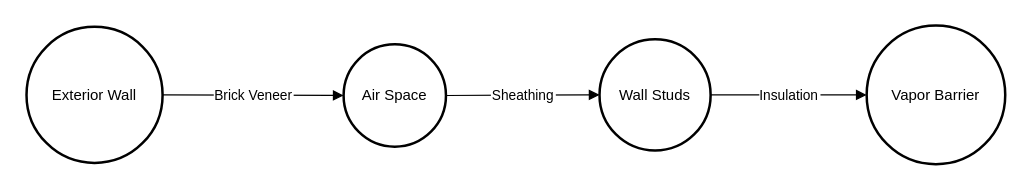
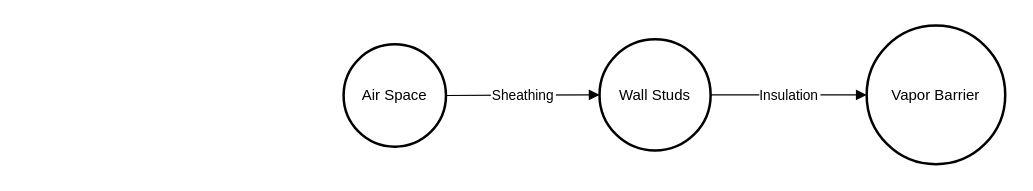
node "Exterior Wall": removed
edge "Exterior Wall" -> "Air Space": removed, label "Brick Veneer"
